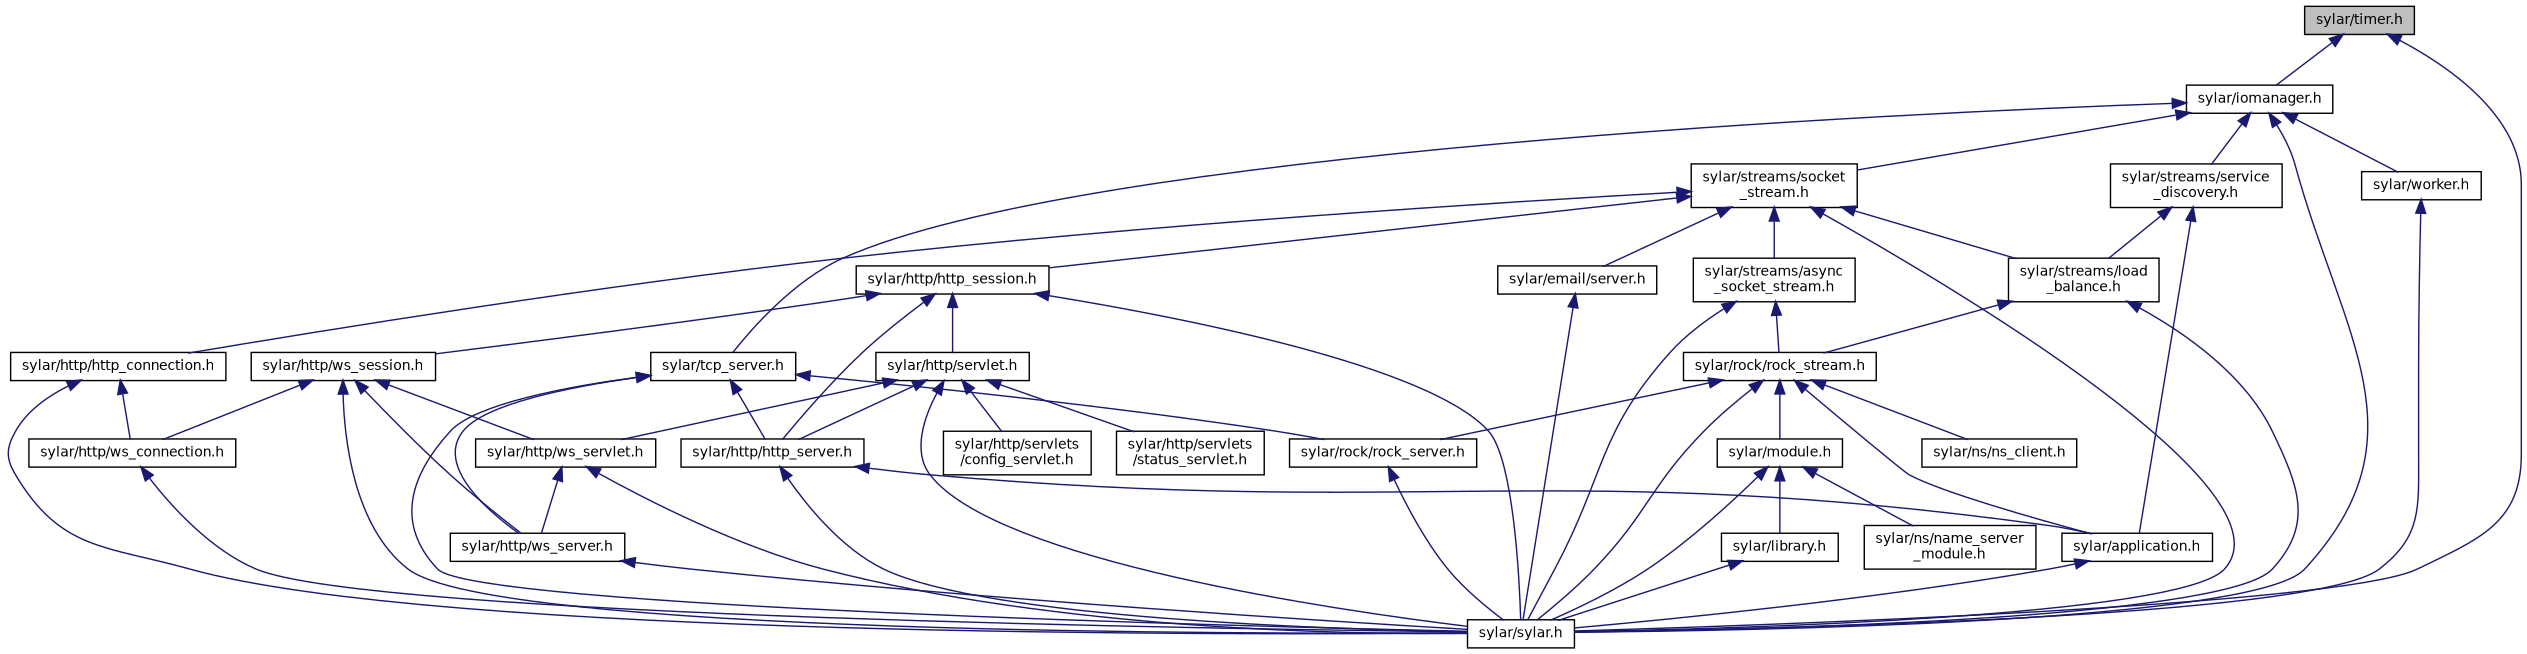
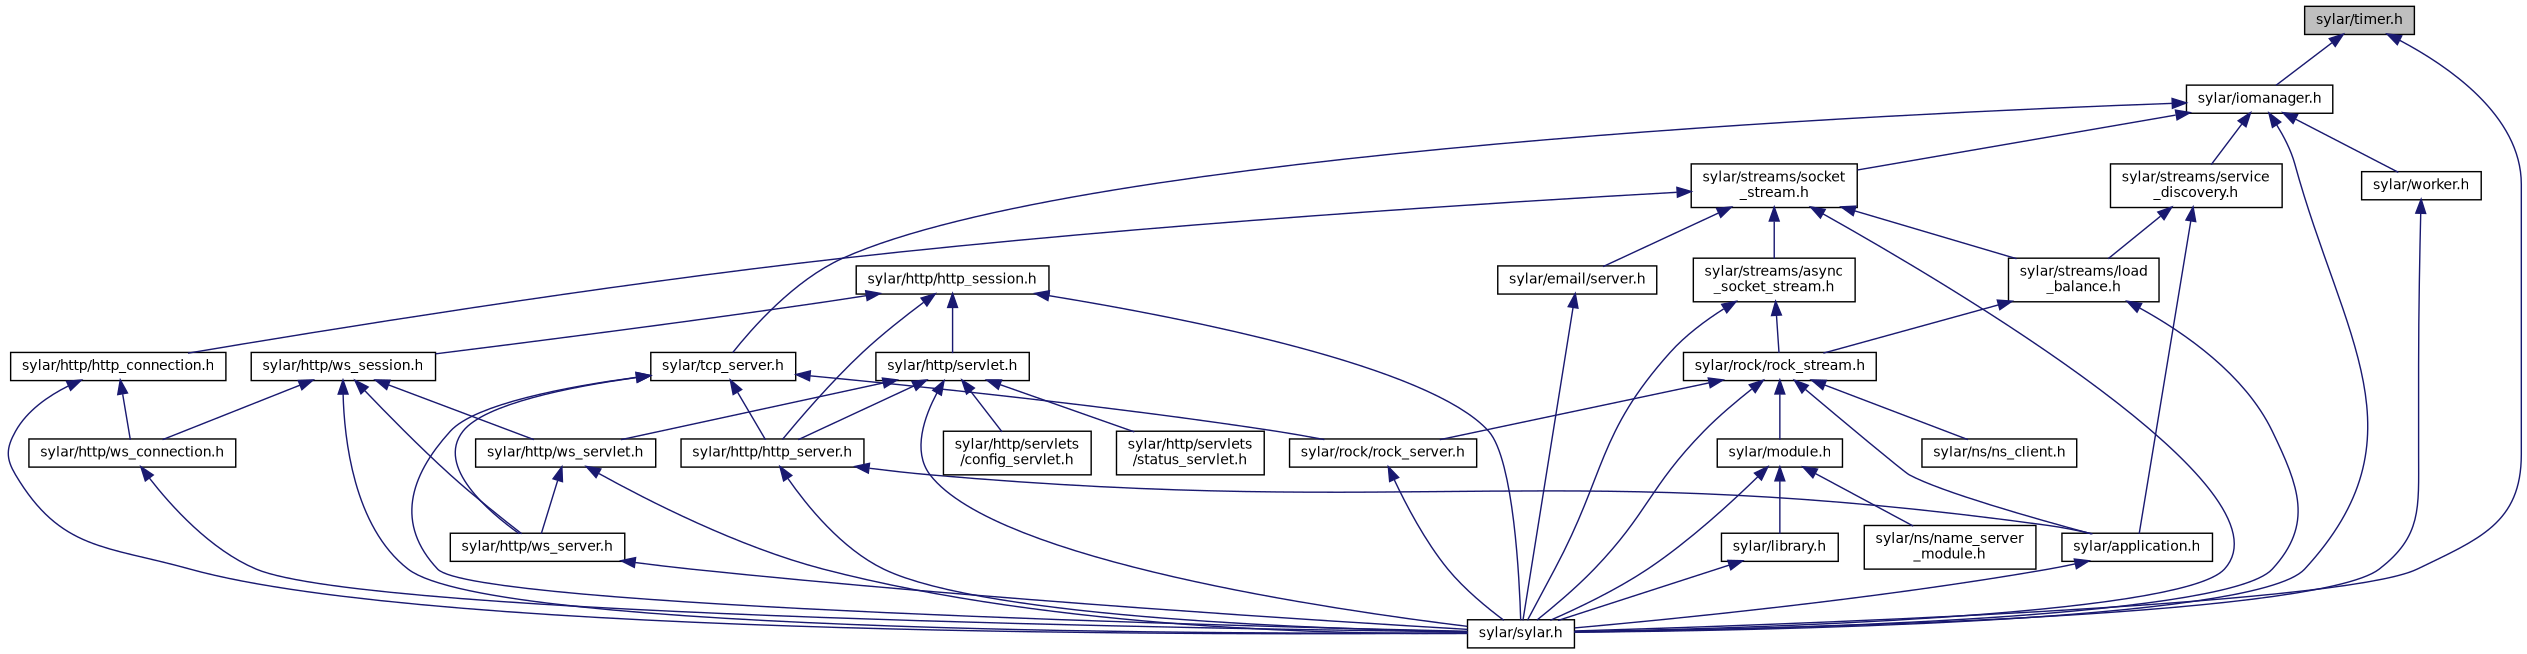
edge "sylar/http/http_session.h" -> "sylar/streams/socket _stream.h": removed
